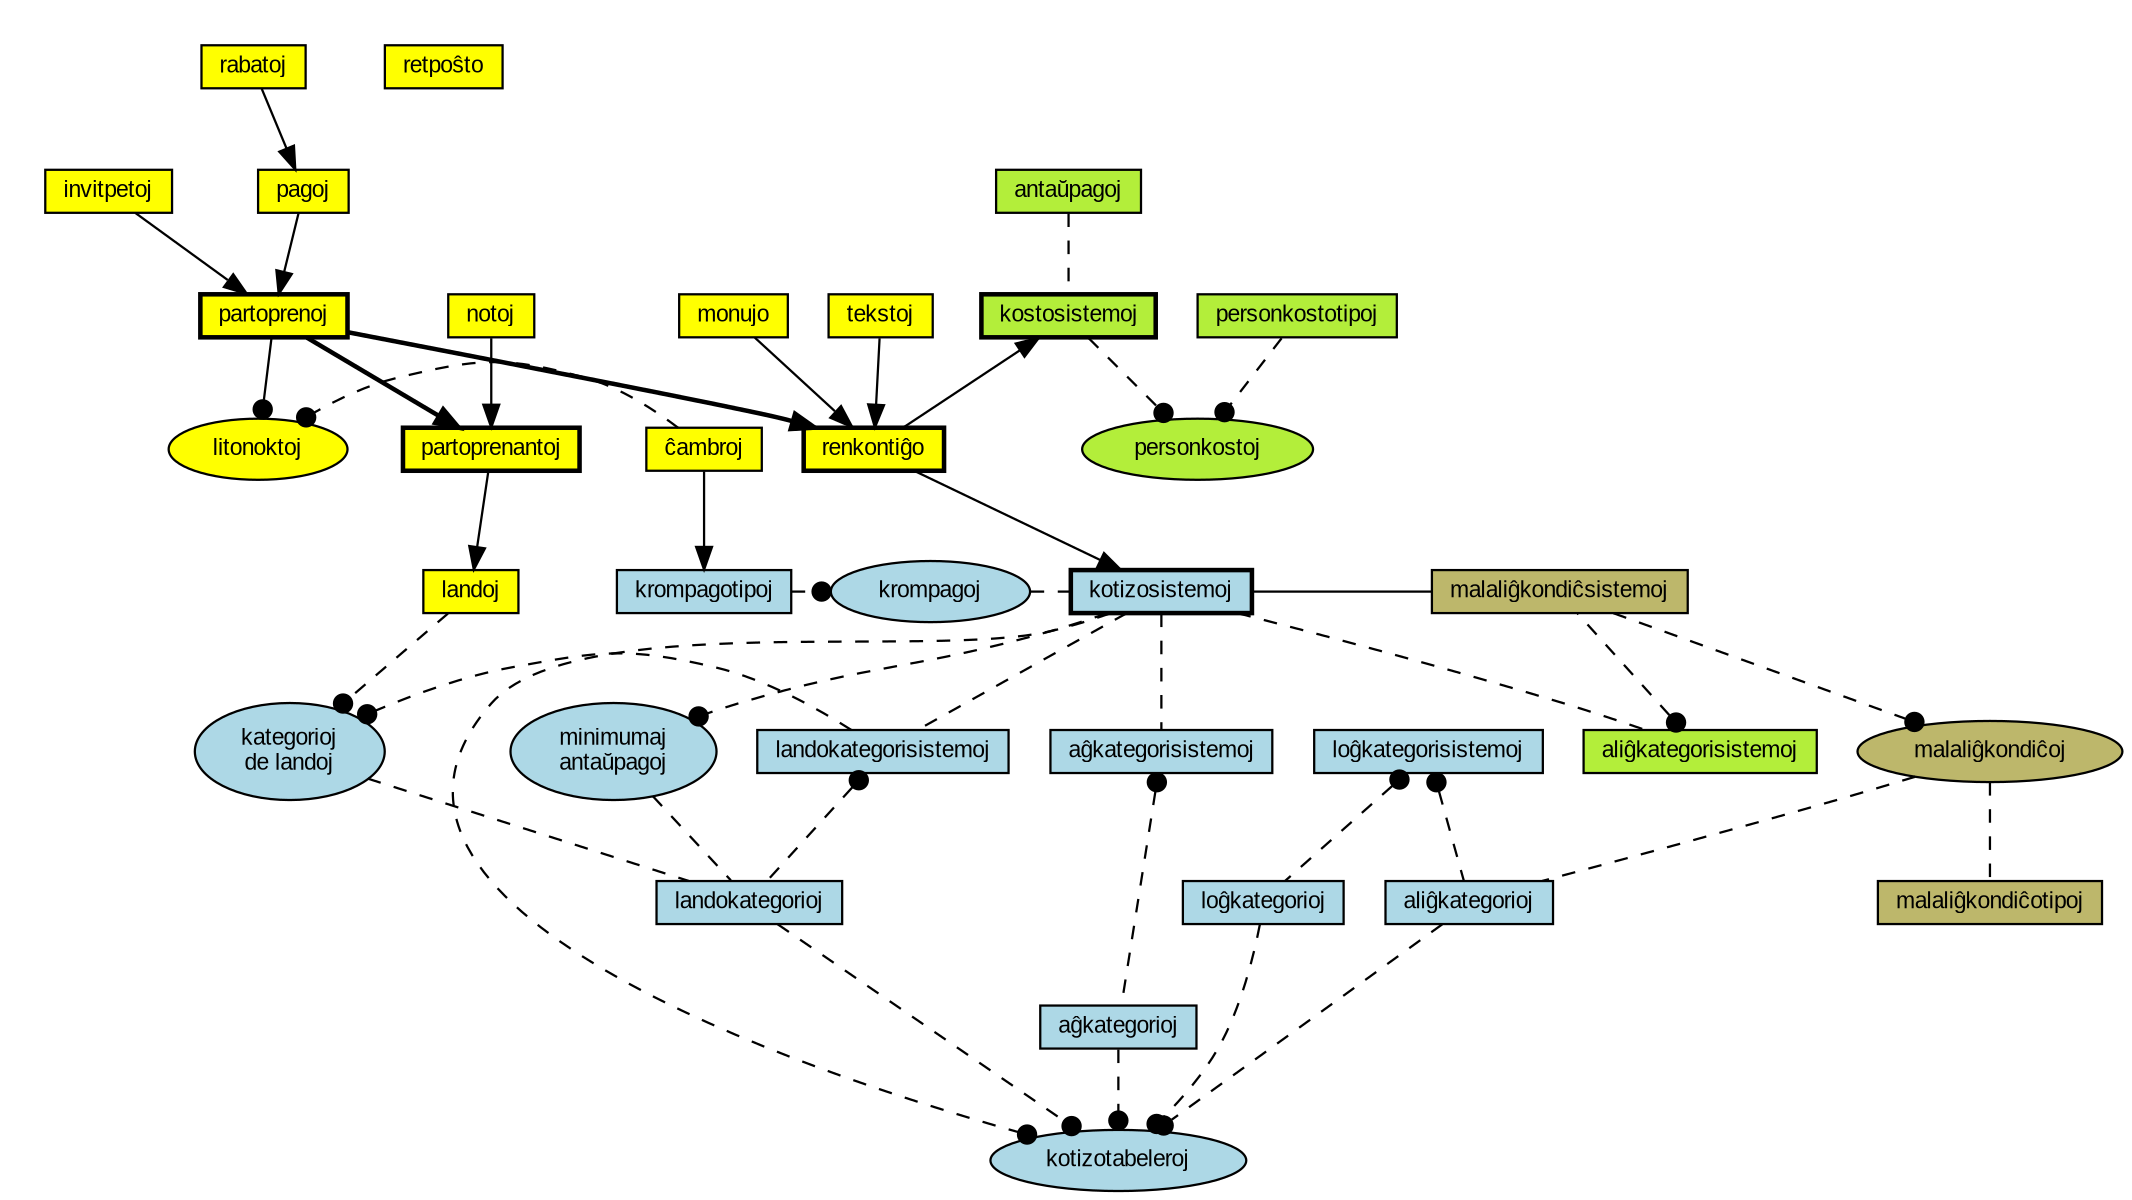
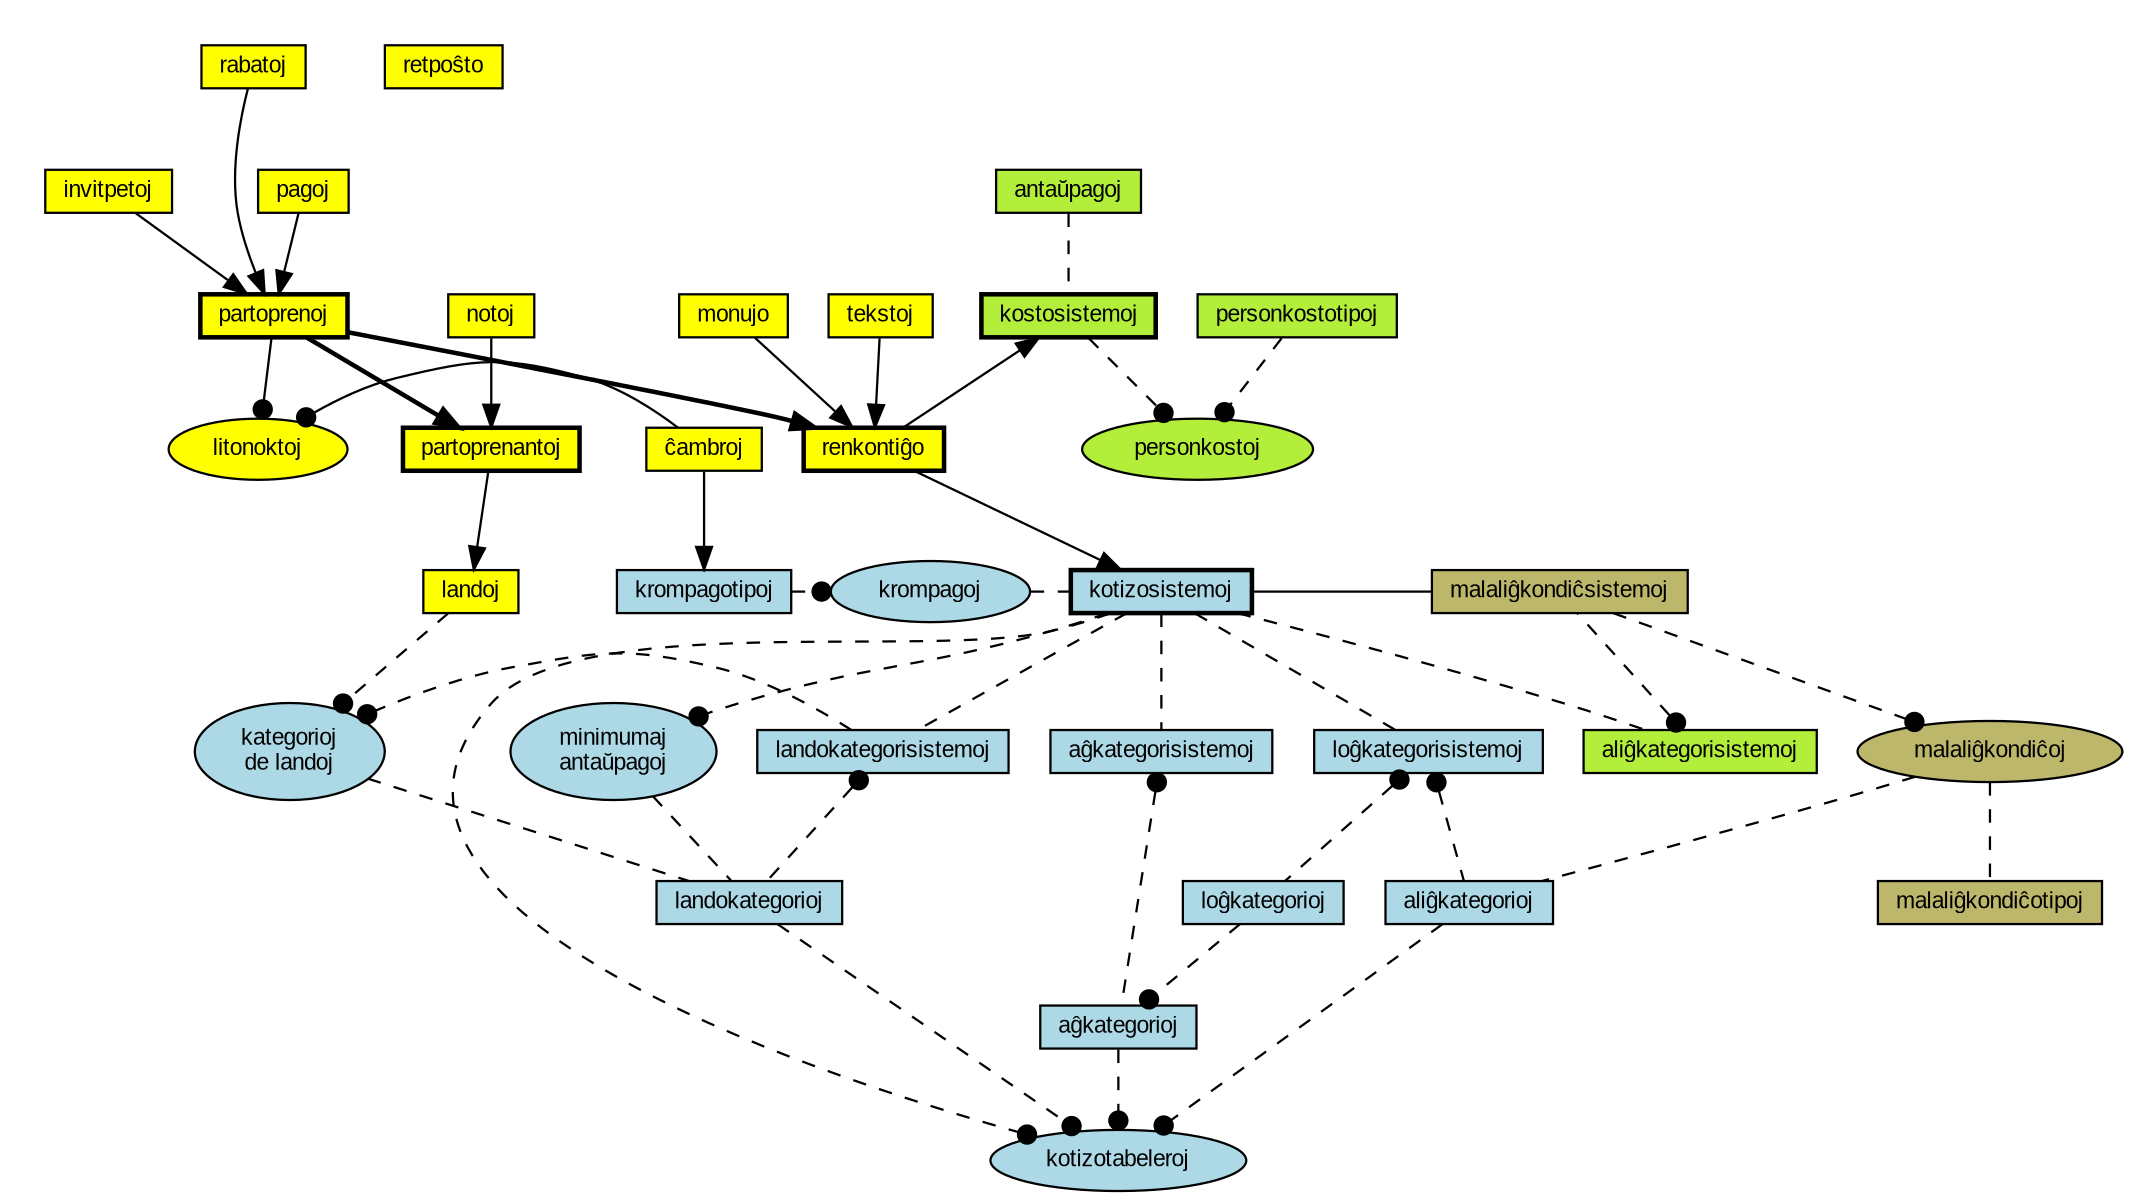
edge "rabatoj" -> "pagoj": now "rabatoj" -> "partoprenoj"
edge "ĉambroj" -> "litonoktoj": style dashed -> solid
edge "kotizosistemoj" -- "loĝkategorisistemoj": added
edge "loĝkategorioj" -> "kotizotabeleroj": now "loĝkategorioj" -> "aĝkategorioj"
